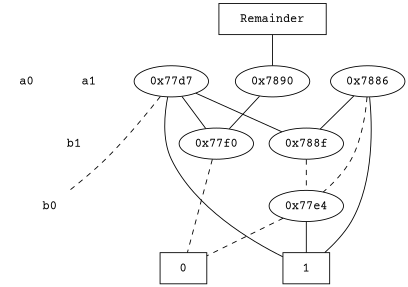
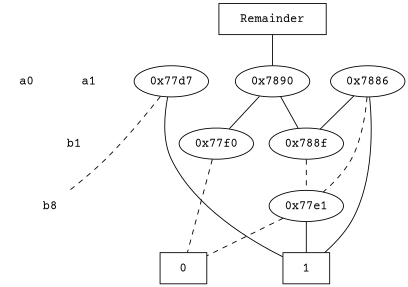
edge "0x77d7" -- "0x788f": now "0x7890" -- "0x788f"
edge "0x77d7" -- "0x77f0": removed
node "b0": label "b0" -> "b8"
node "0x77e4": label "0x77e4" -> "0x77e1"
